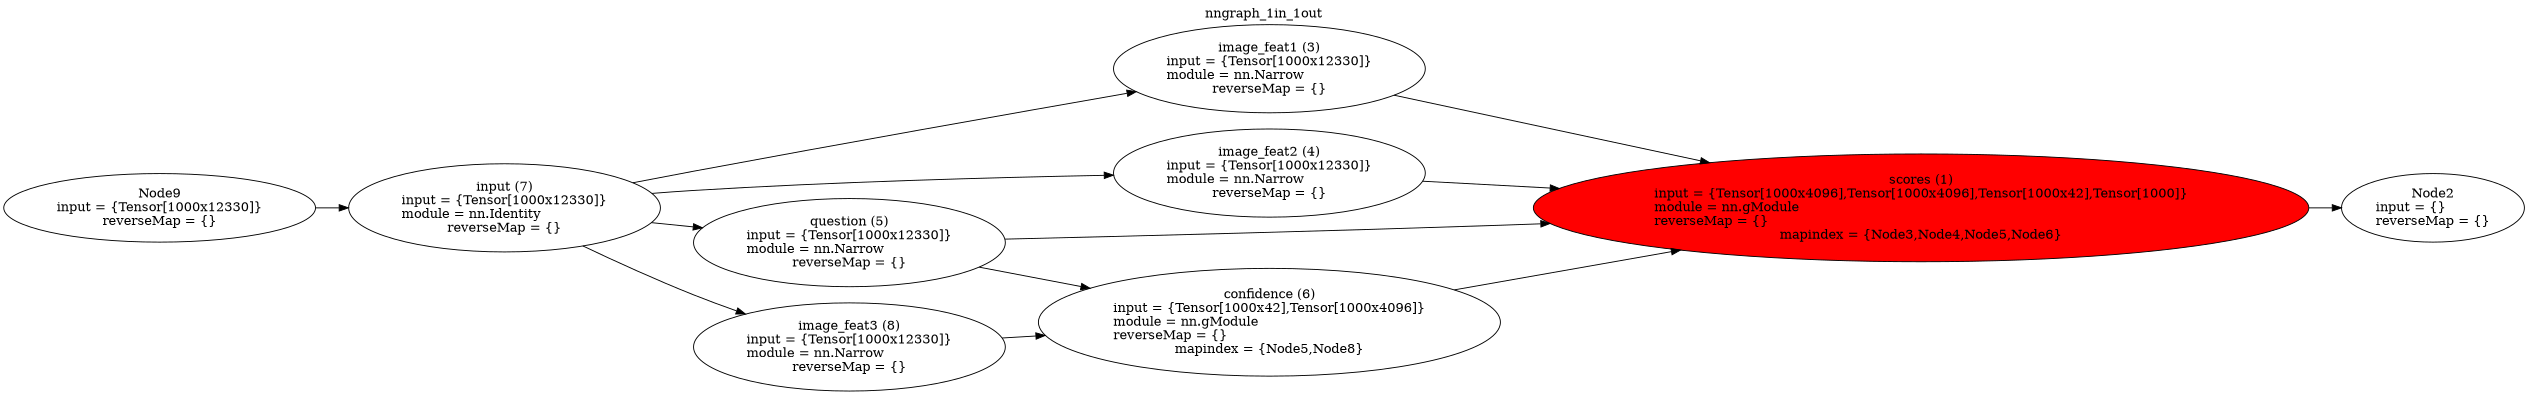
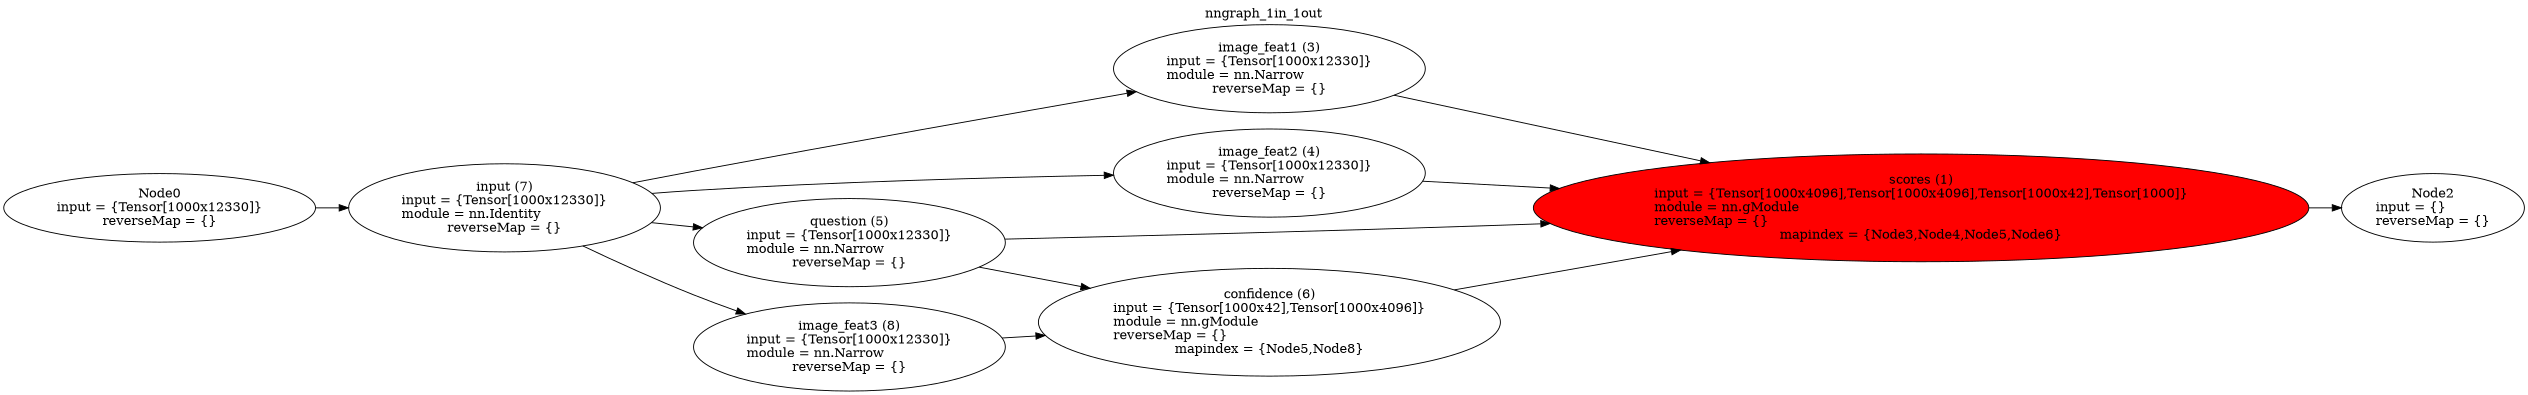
node "Node9 input = {Tensor[1000x12330]} reverseMap = {}": label "Node9 input = {Tensor[1000x12330]} reverseMap = {}" -> "Node0 input = {Tensor[1000x12330]} reverseMap = {}"
